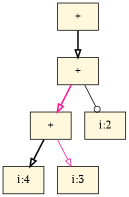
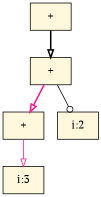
node "i:4": removed
